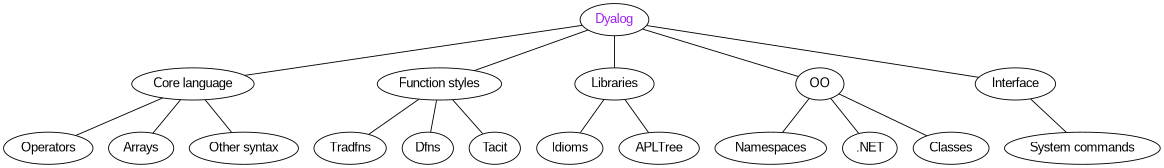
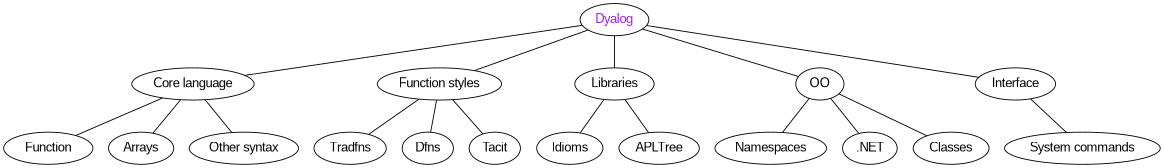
node "Operators": label "Operators" -> "Function"
